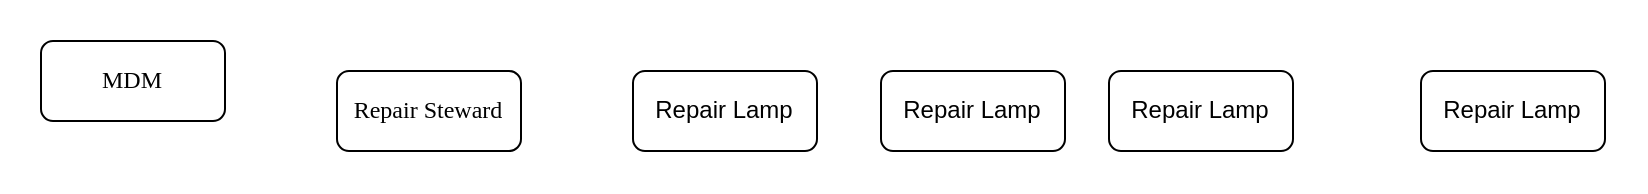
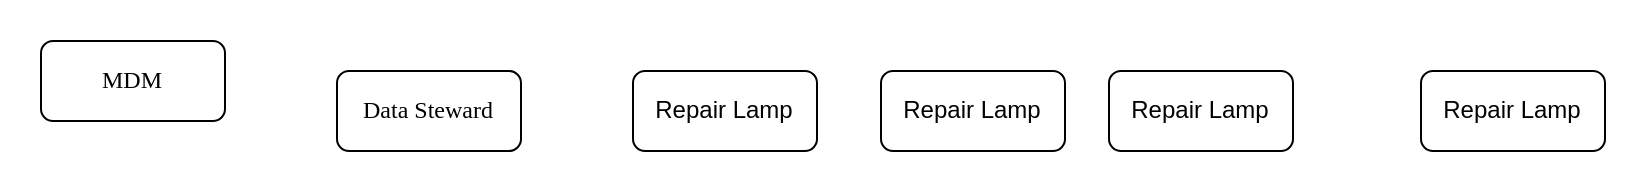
node "Repair Steward": label "Repair Steward" -> "Data Steward"
